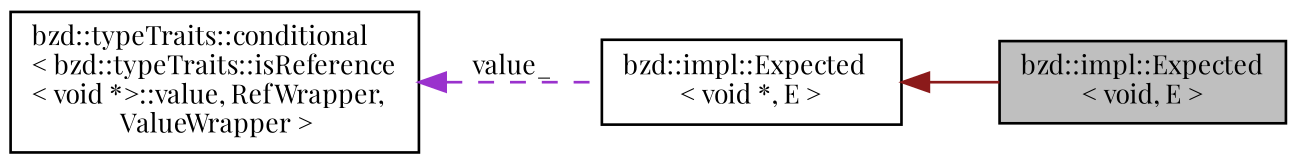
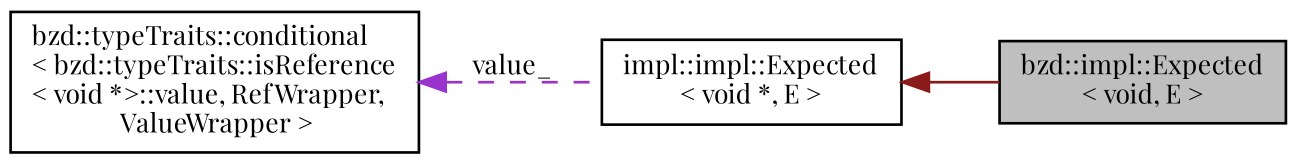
node "bzd::impl::Expected < void *, E >": label "bzd::impl::Expected < void *, E >" -> "impl::impl::Expected < void *, E >"
